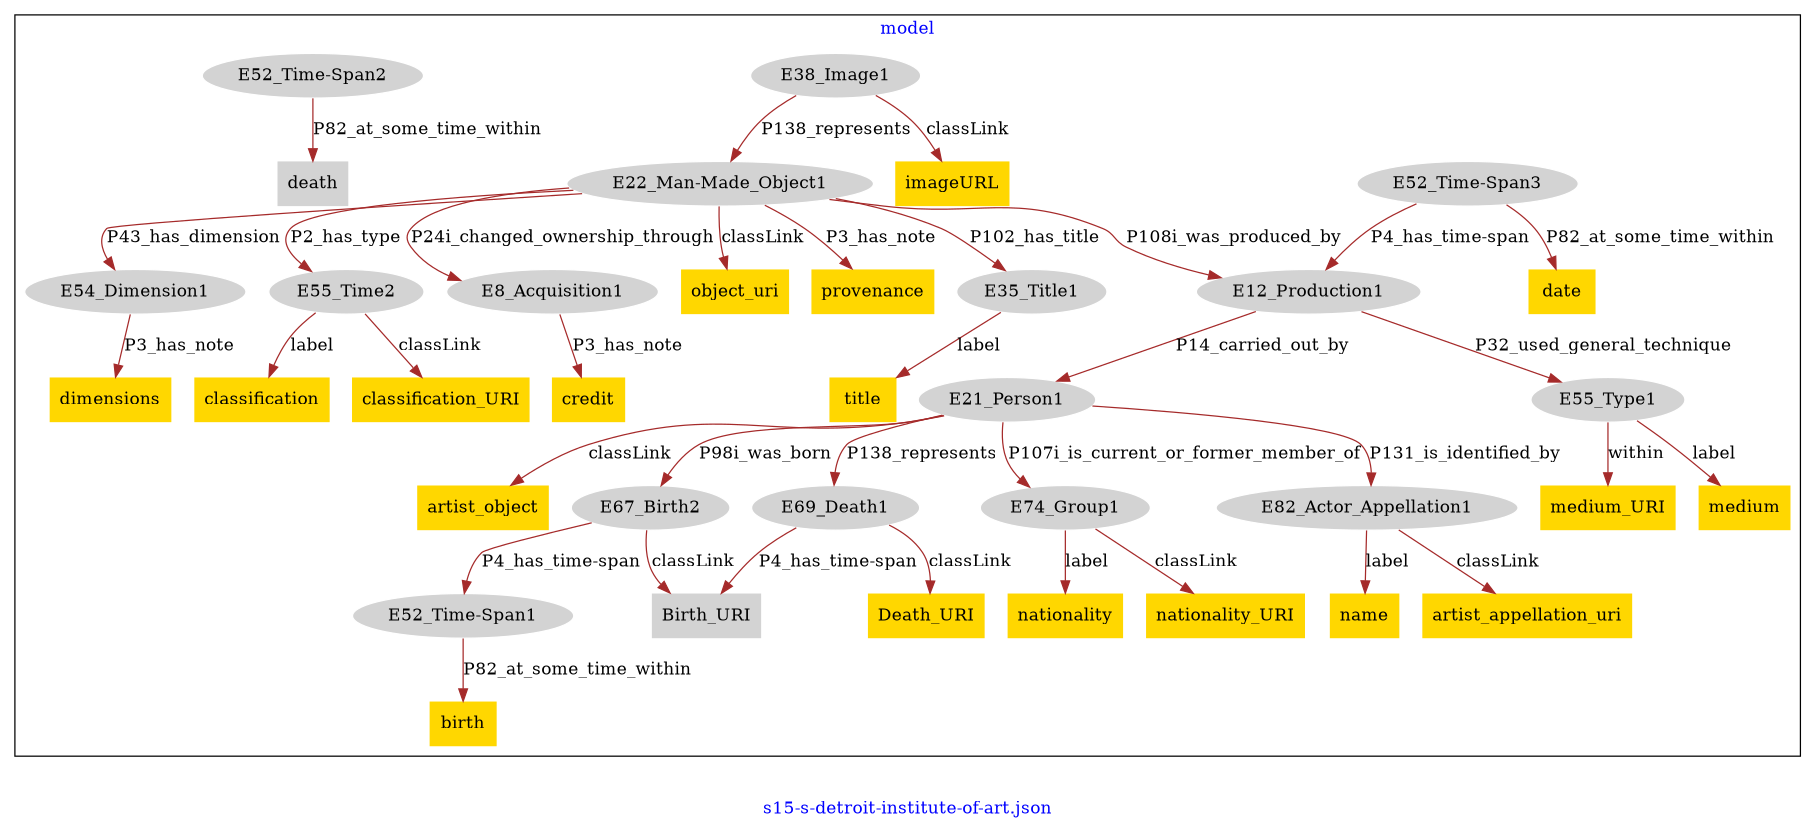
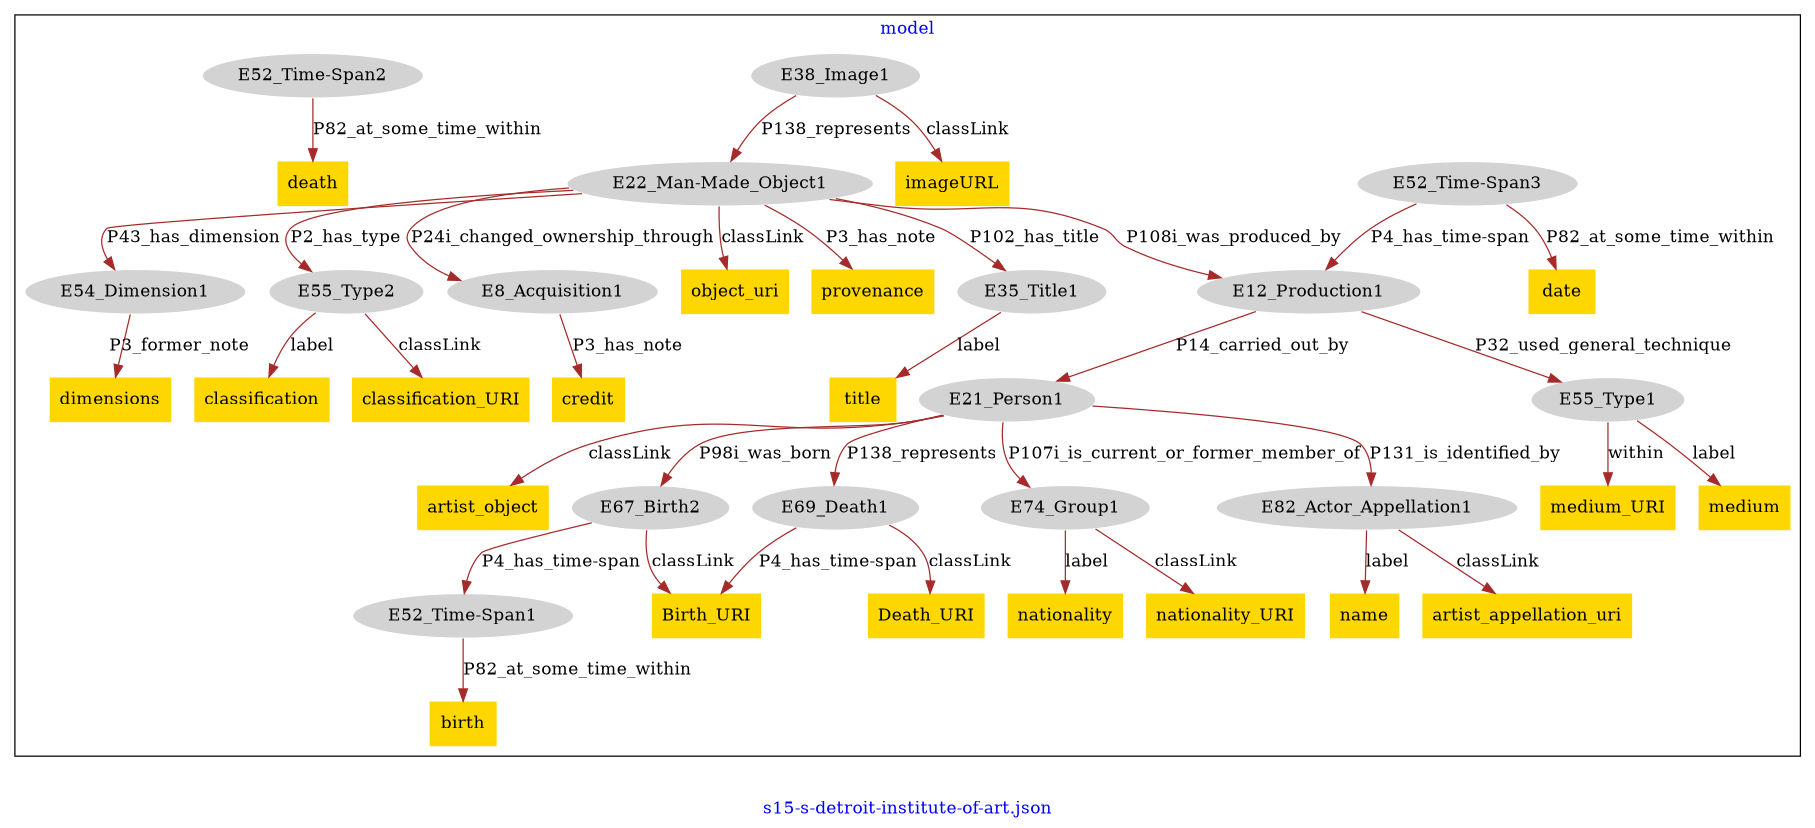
node "death": fillcolor lightgray -> gold
node "E55_Time2": label "E55_Time2" -> "E55_Type2"
edge "E54_Dimension1" -> "dimensions": label "P3_has_note" -> "P3_former_note"
node "Birth_URI": fillcolor lightgray -> gold
